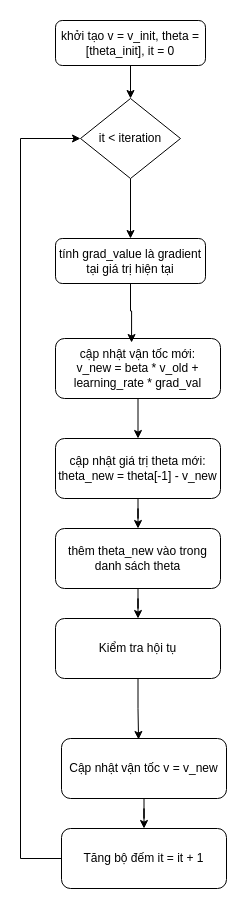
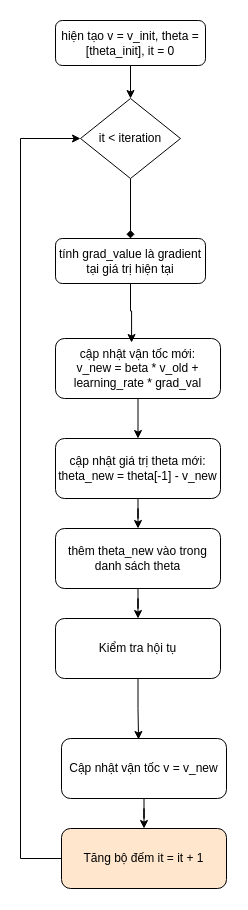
node "khởi tạo v = v_init, theta = [theta_init], it = 0": label "khởi tạo v = v_init, theta = [theta_init], it = 0" -> "hiện tạo v = v_init, theta = [theta_init], it = 0"
edge "it < iteration" -> "tính grad_value là gradient tại giá trị hiện tại": arrowhead classic -> diamond
node "Tăng bộ đếm it = it + 1": fillcolor #ffffff -> #ffe6cc
